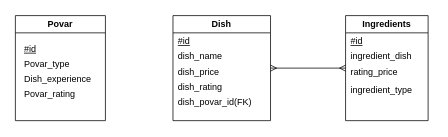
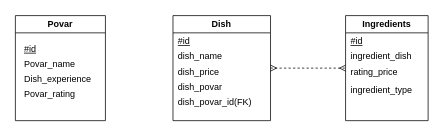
node "Povar_type": label "Povar_type" -> "Povar_name"
edge "Dish" -- "Ingredients": style solid -> dashed
node "dish_rating": label "dish_rating" -> "dish_povar"
